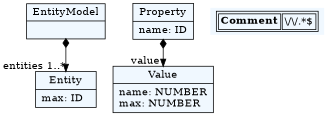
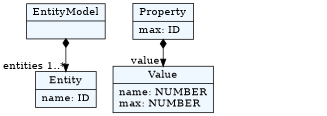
node "Comment": removed
node "Property": text "name: ID" -> "max: ID"
node "Entity": text "max: ID" -> "name: ID"
